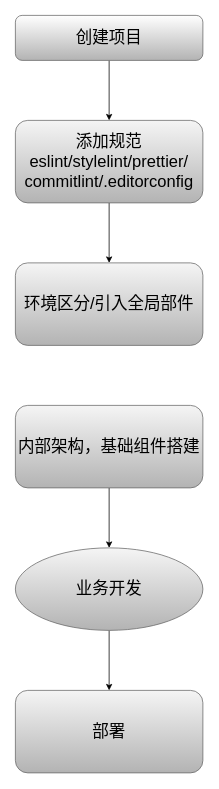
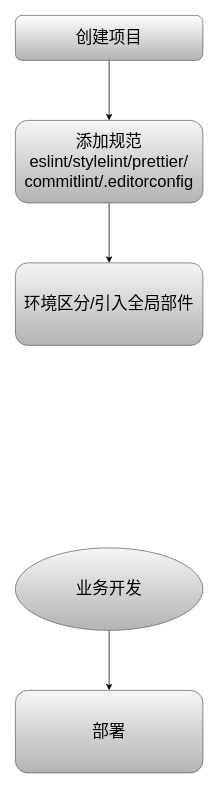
node "内部架构，基础组件搭建": removed
edge "内部架构，基础组件搭建" -> "业务开发": removed
